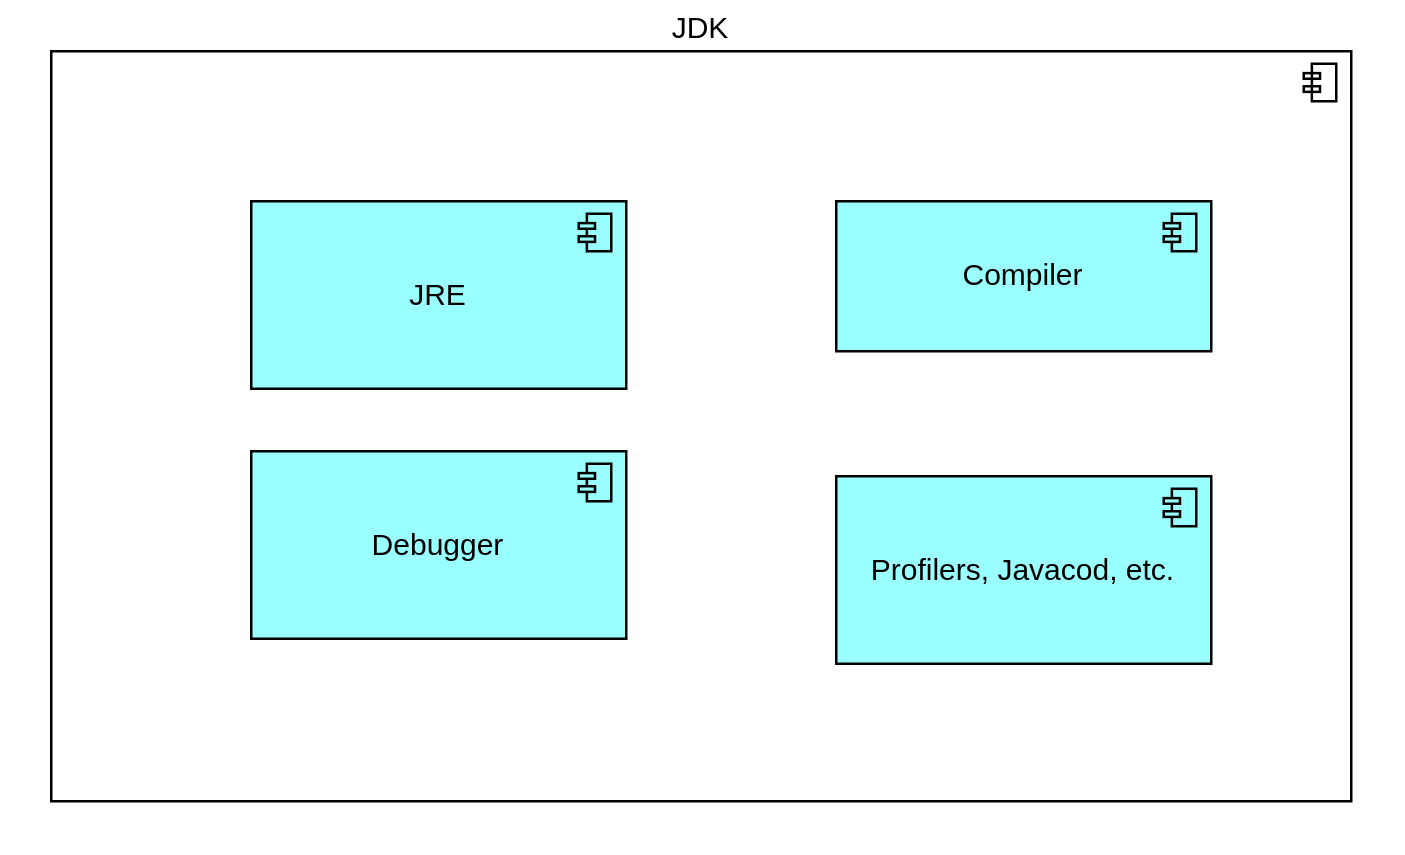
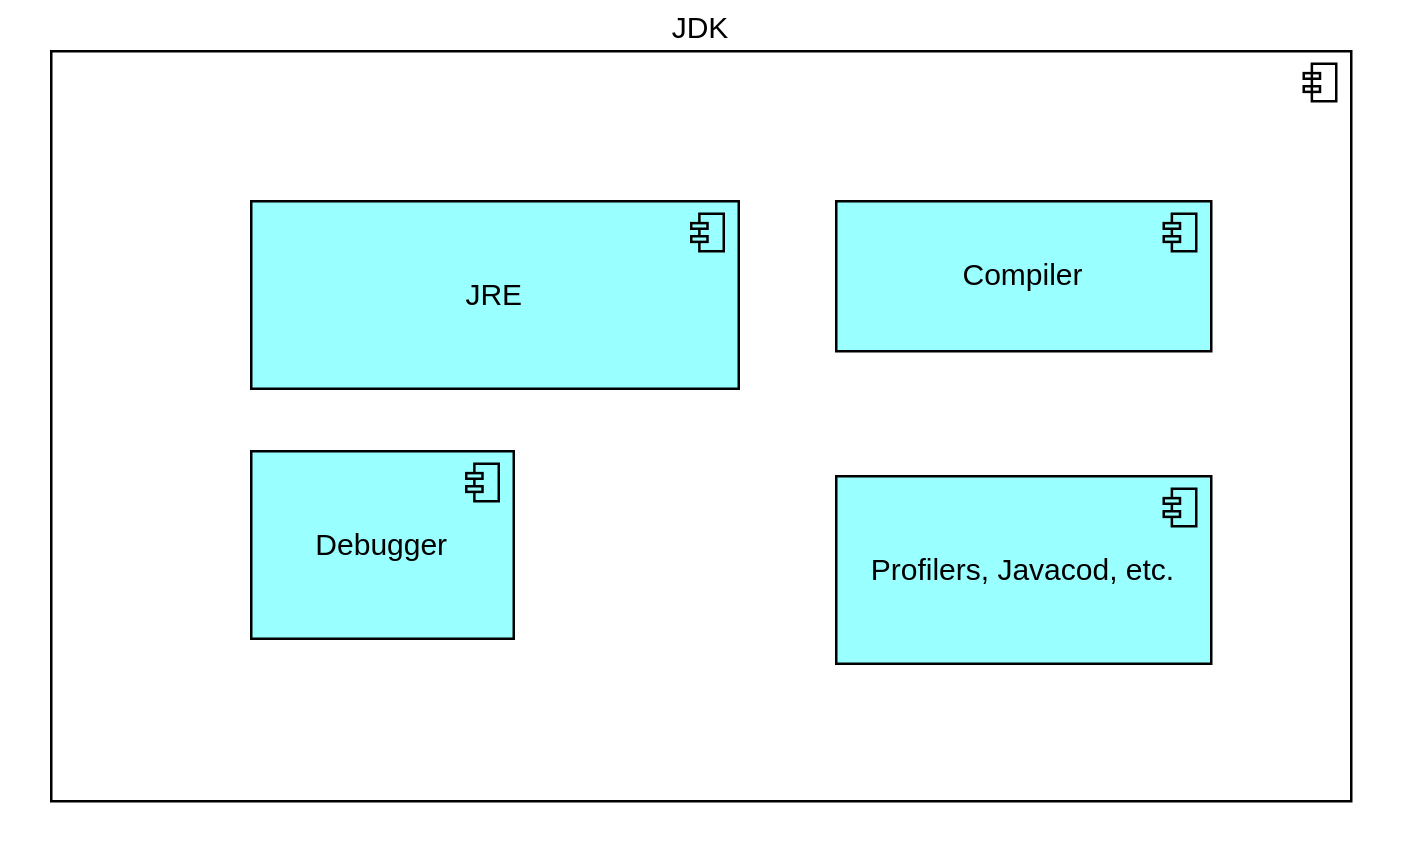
node "JRE": size 375x188 -> 488x188
node "Debugger": size 375x188 -> 263x188
